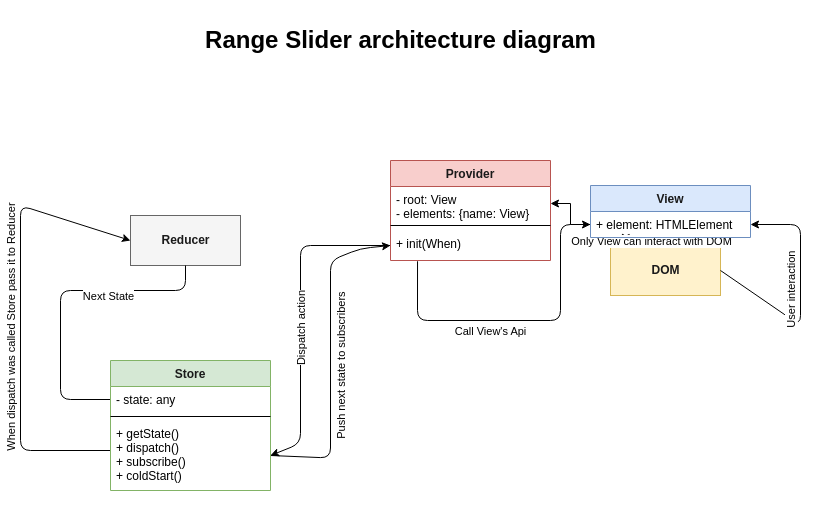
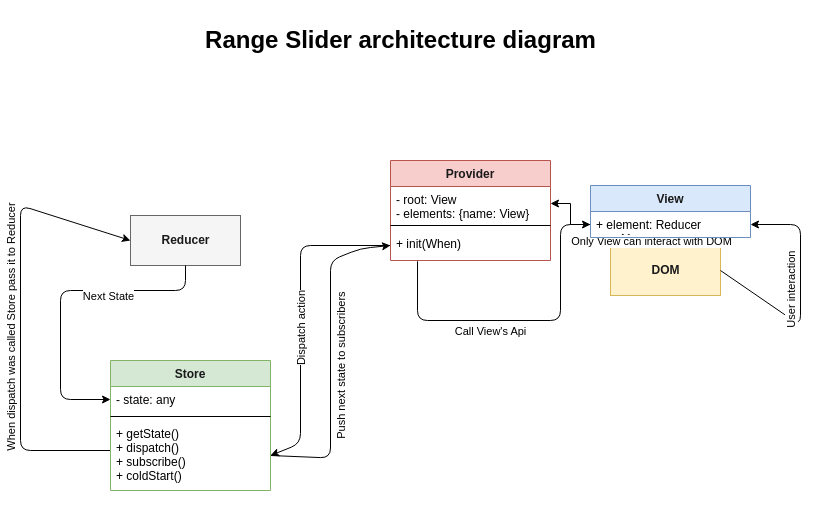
node "+ element: HTMLElement": label "+ element: HTMLElement" -> "+ element: Reducer"
edge "Reducer" -- "- state: any": arrowhead none -> classic
